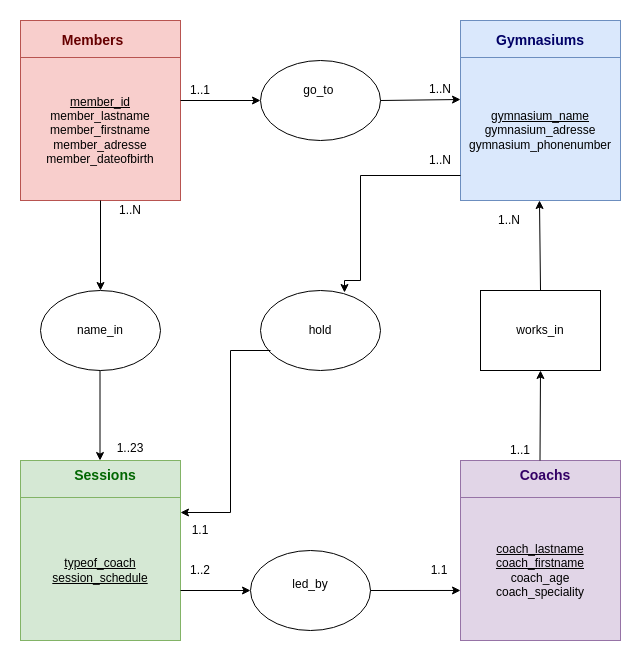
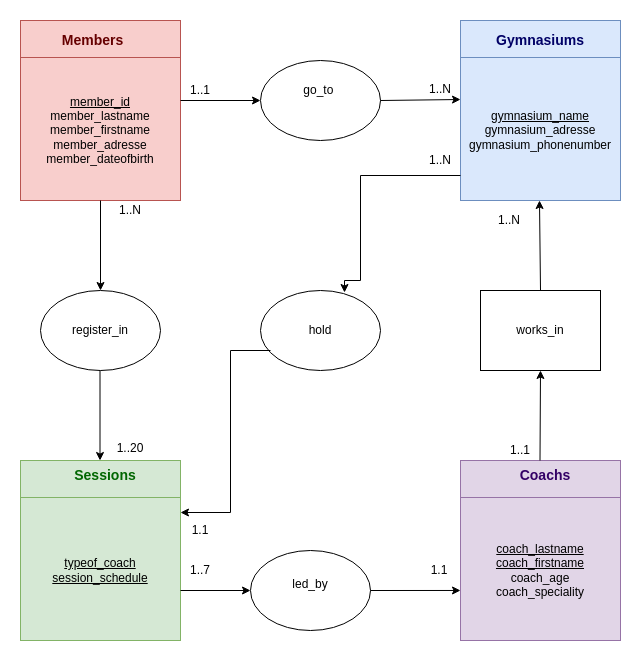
node "name_in": label "name_in" -> "register_in"
node "1..23": label "1..23" -> "1..20"
node "1..2": label "1..2" -> "1..7"
